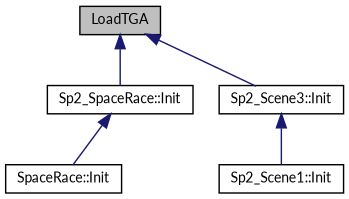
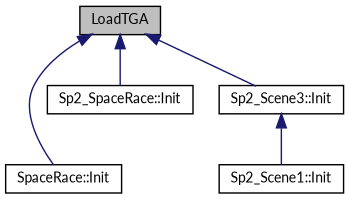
edge "SpaceRace::Init" -> "Sp2_SpaceRace::Init": now "SpaceRace::Init" -> "LoadTGA"
